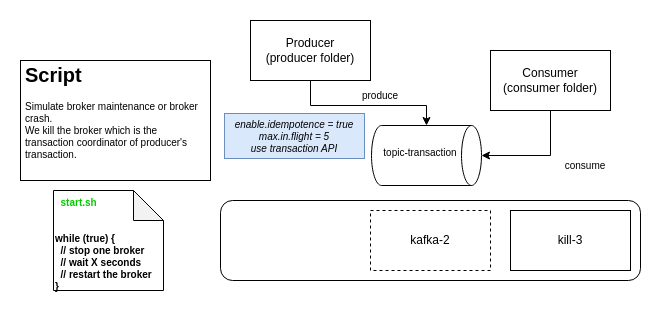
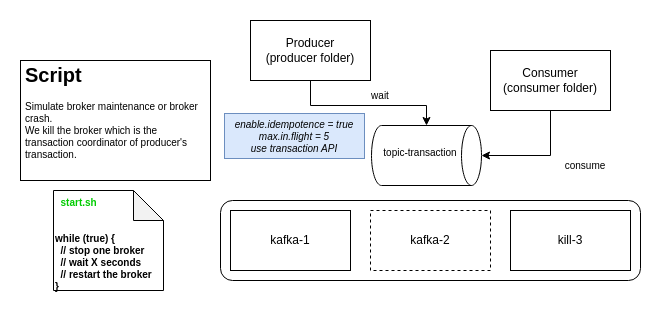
node "produce": label "produce" -> "wait"
node "kafka-1": added
